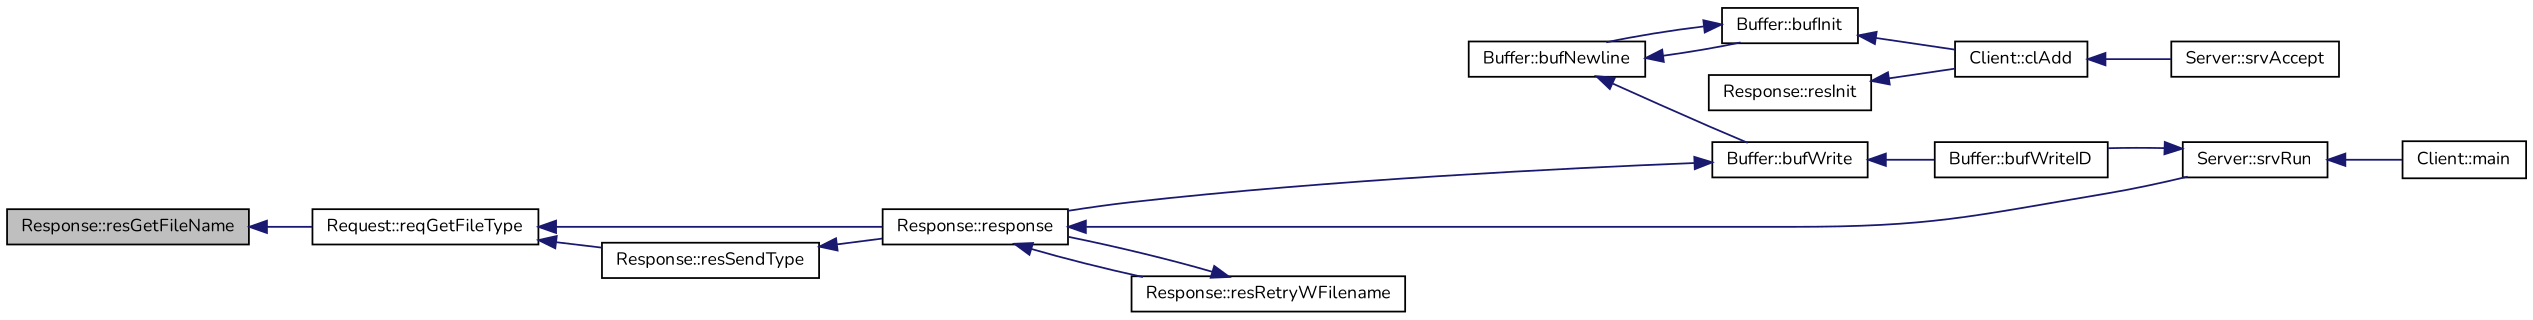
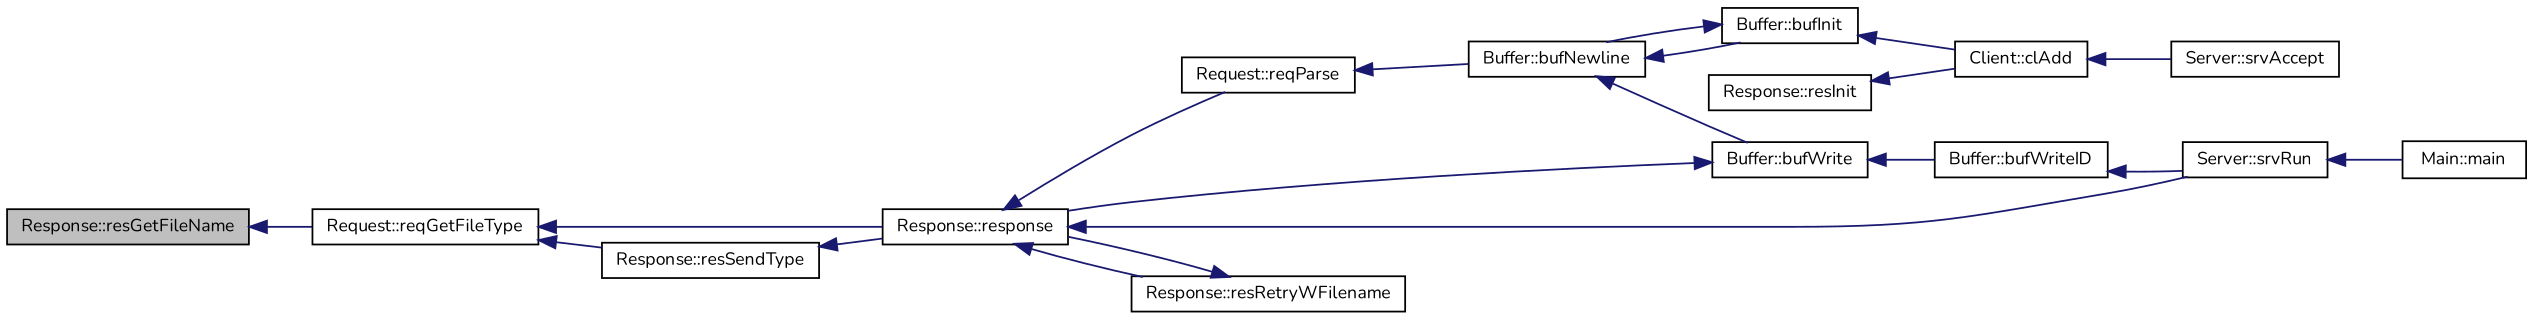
node "Request::reqParse": added
edge "Buffer::bufWriteID" -> "Server::srvRun": reversed
node "Client::main": label "Client::main" -> "Main::main"
